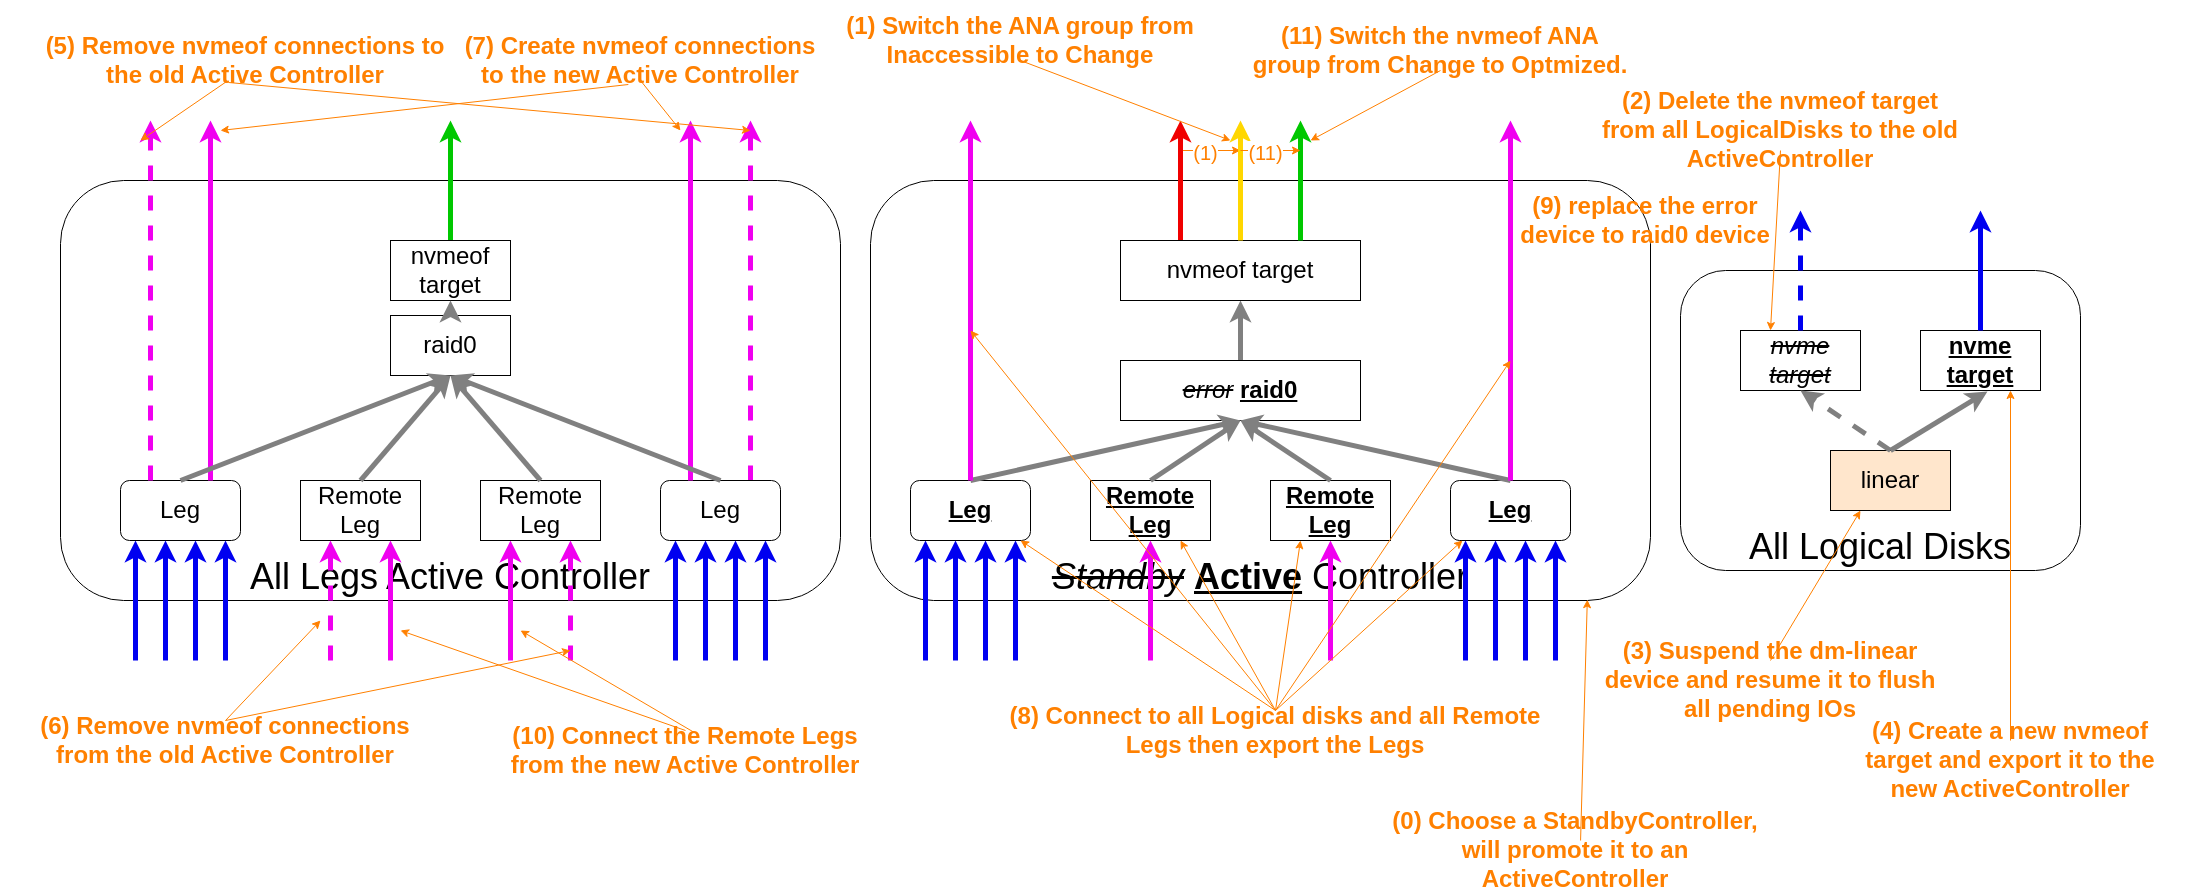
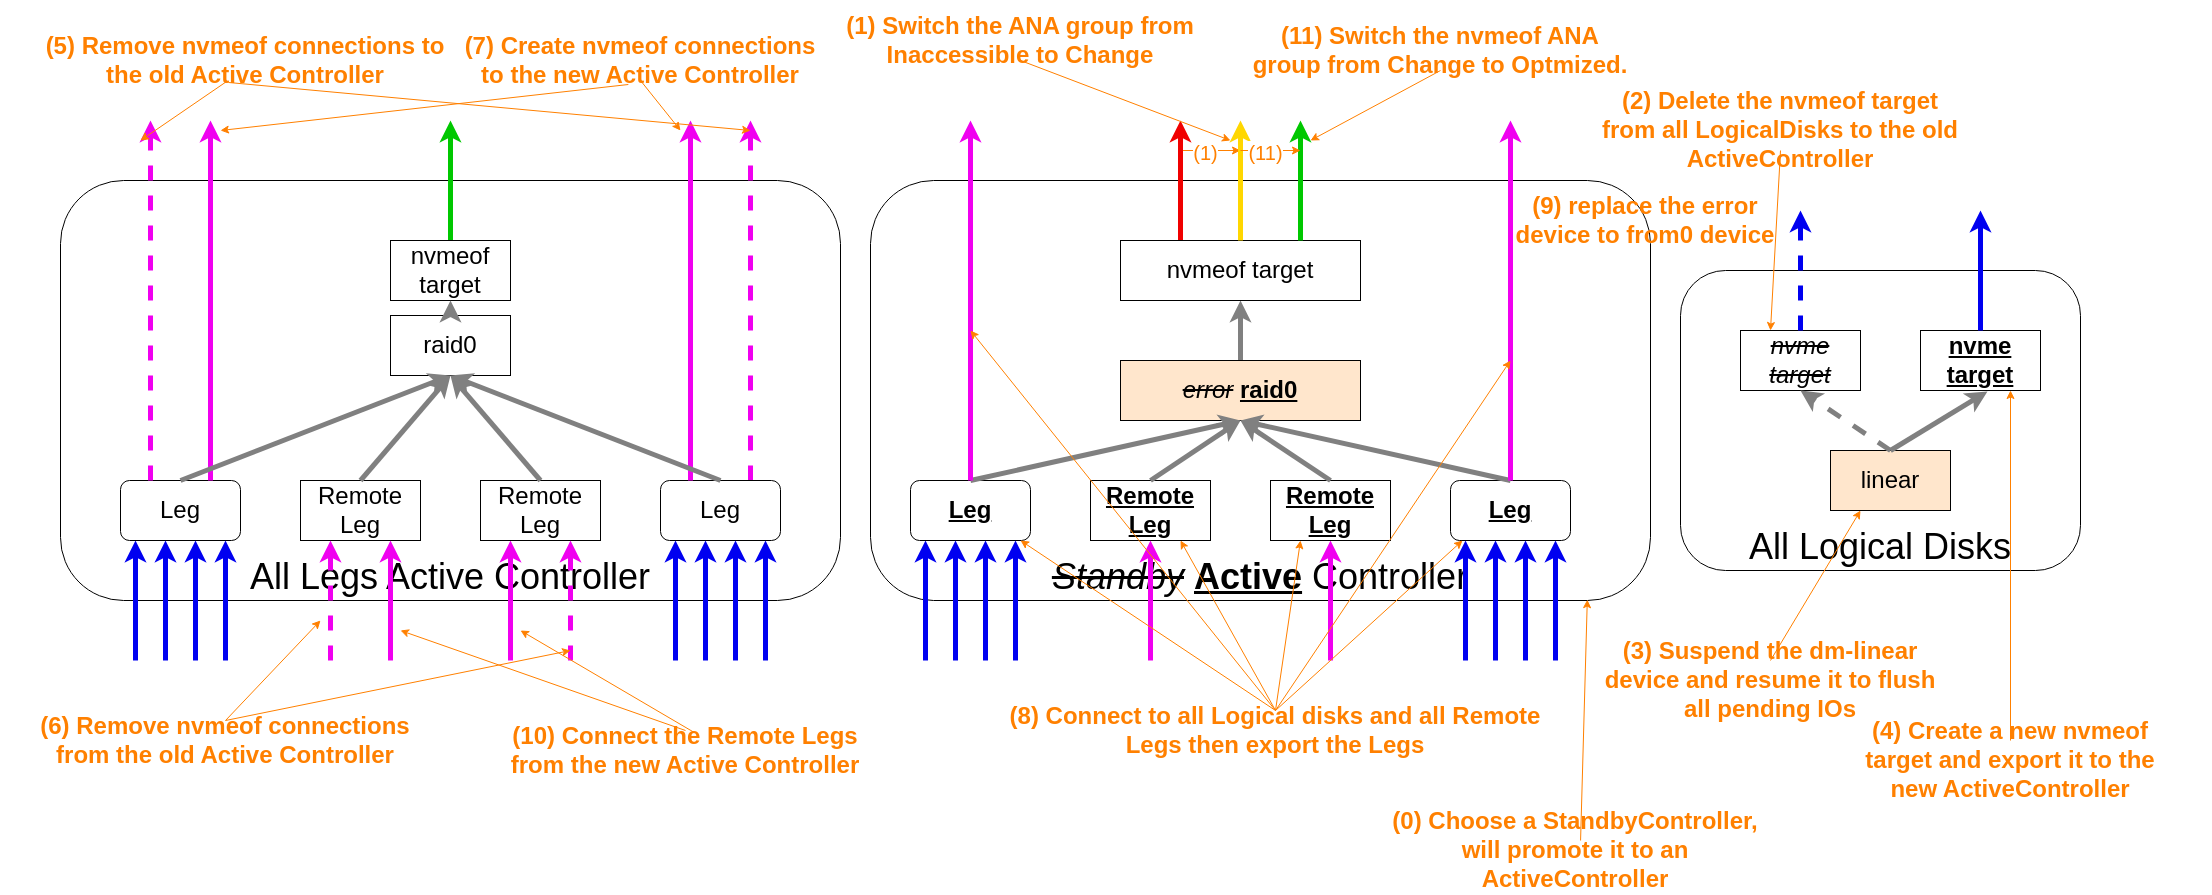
node "(9) replace the error device to raid0 device": label "(9) replace the error device to raid0 device" -> "(9) replace the error device to from0 device"
node "error raid0": fillcolor #ffffff -> #ffe6cc
